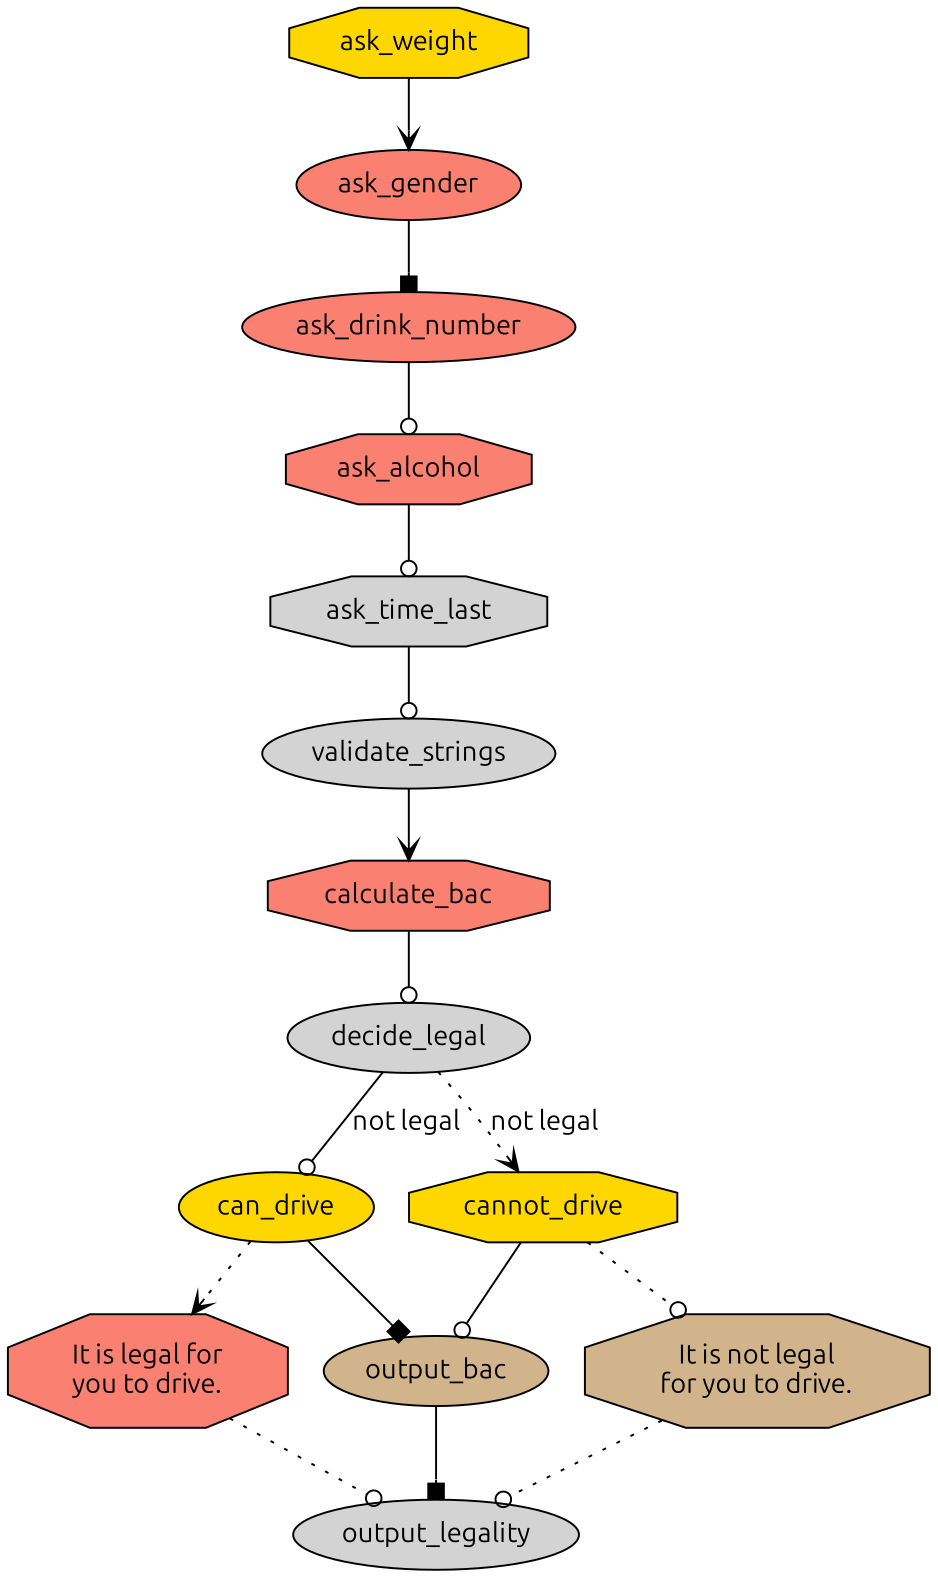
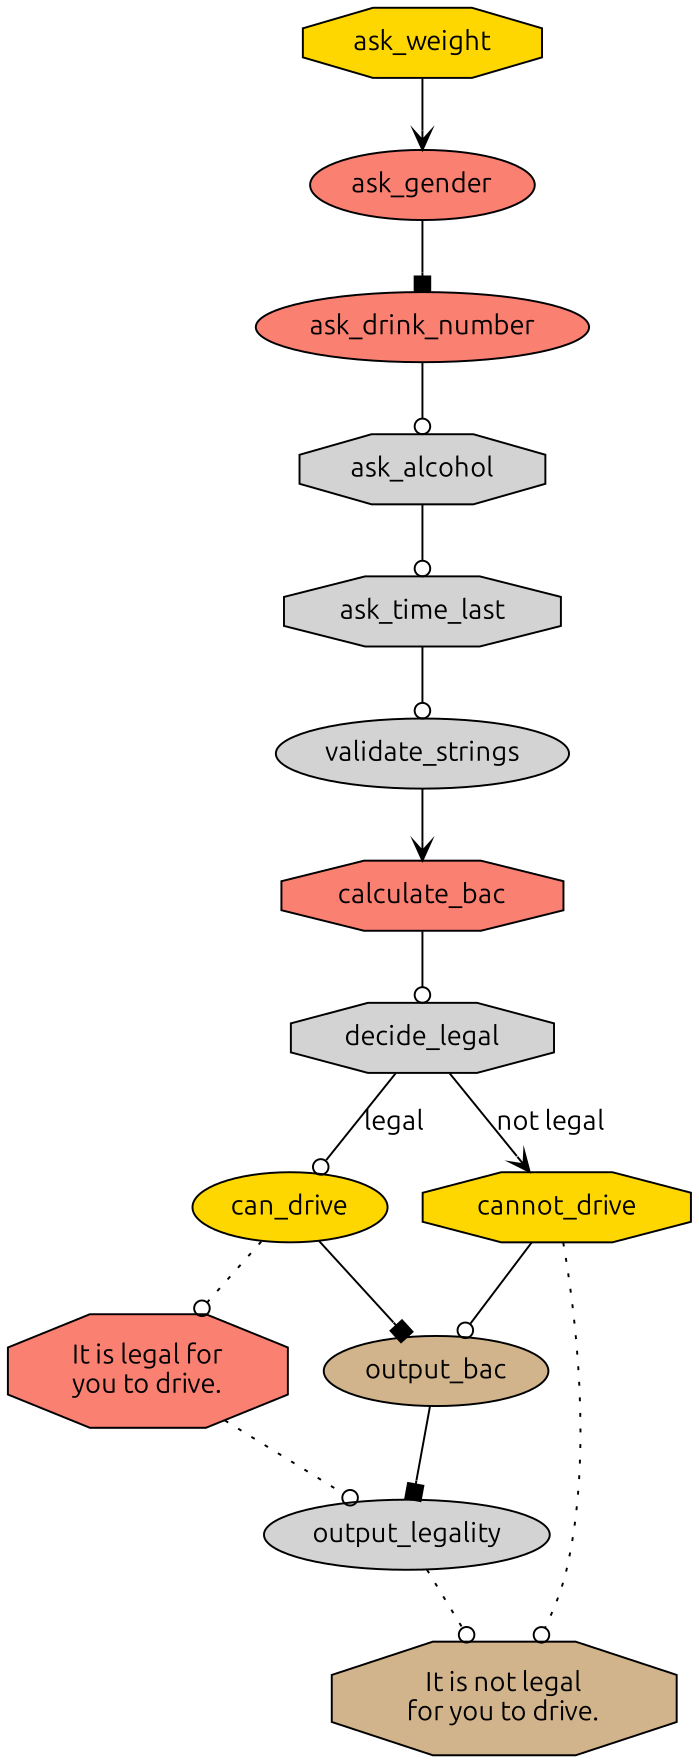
node "ask_alcohol": fillcolor salmon -> lightgrey
node "decide_legal": shape ellipse -> octagon
edge "decide_legal" -> "cannot_drive": style dotted -> solid
edge "decide_legal" -> "can_drive": label "not legal" -> "legal"
edge "can_drive" -> "It is legal for you to drive.": arrowhead vee -> odot
edge "It is not legal for you to drive." -> "output_legality": reversed
